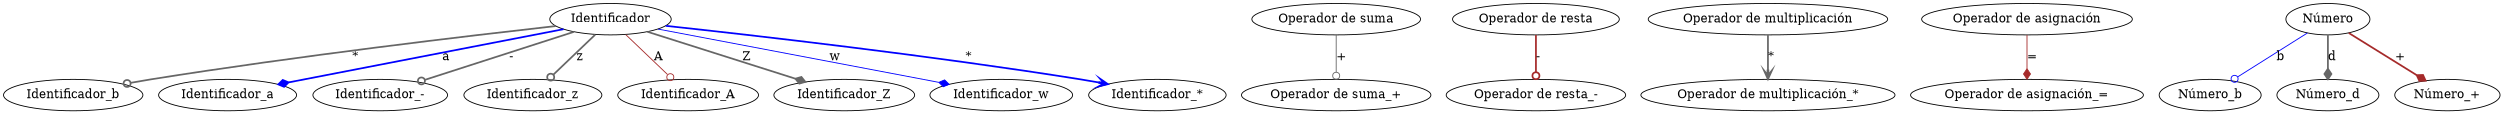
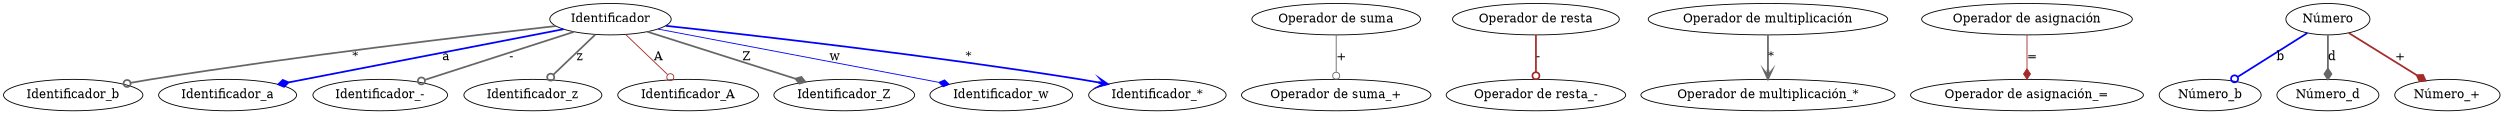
edge "Número" -> "Número_b": style solid -> bold
